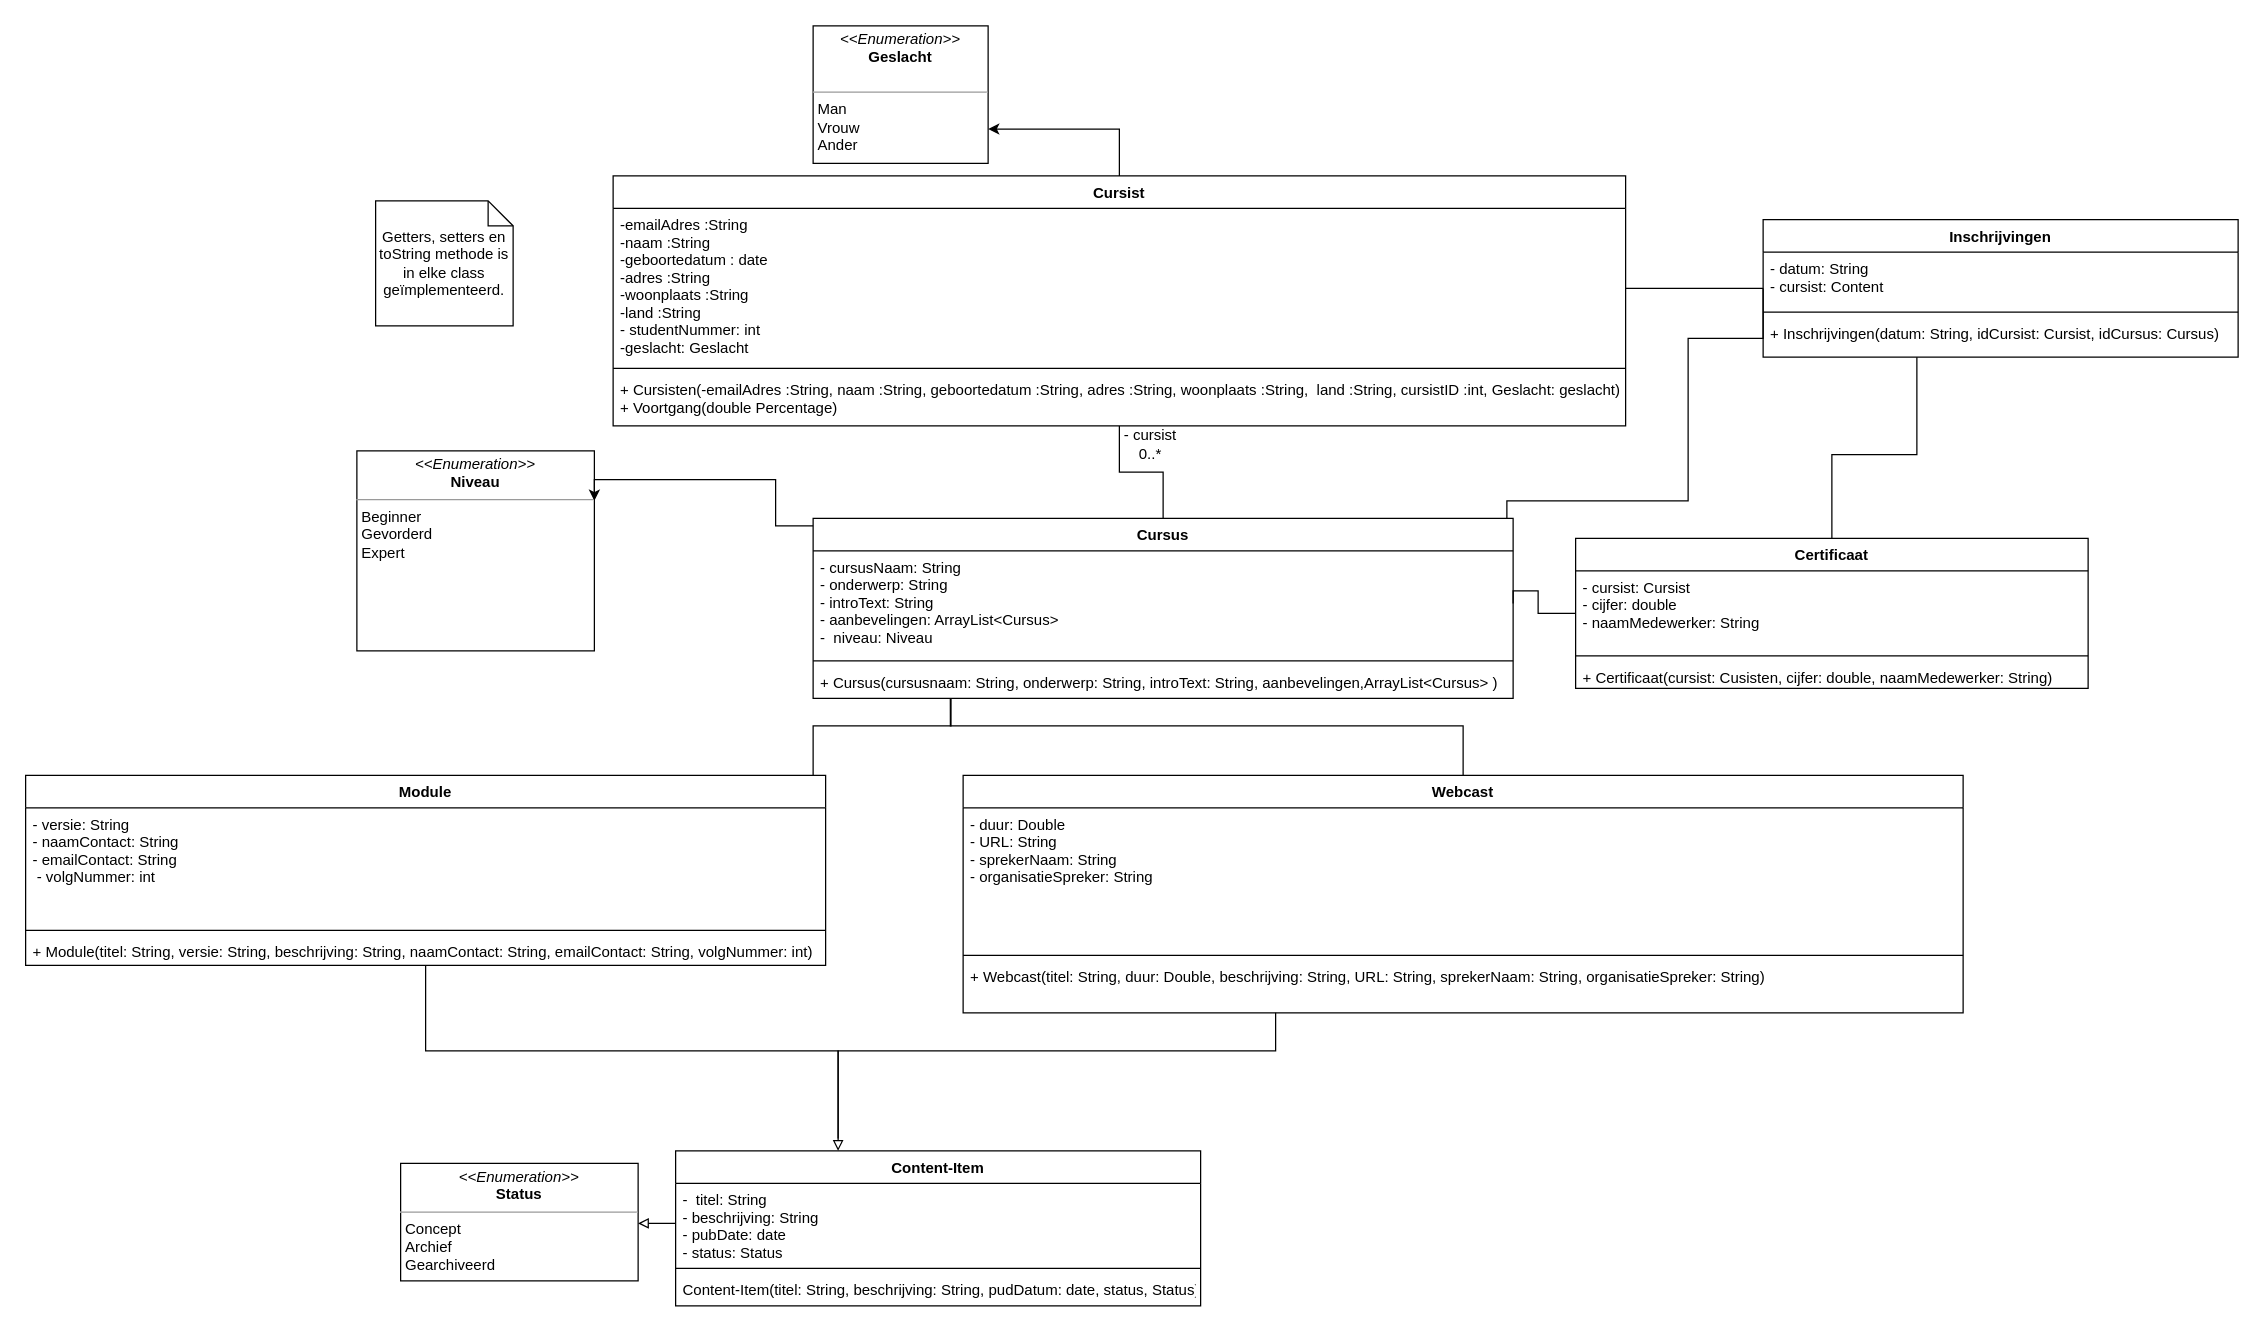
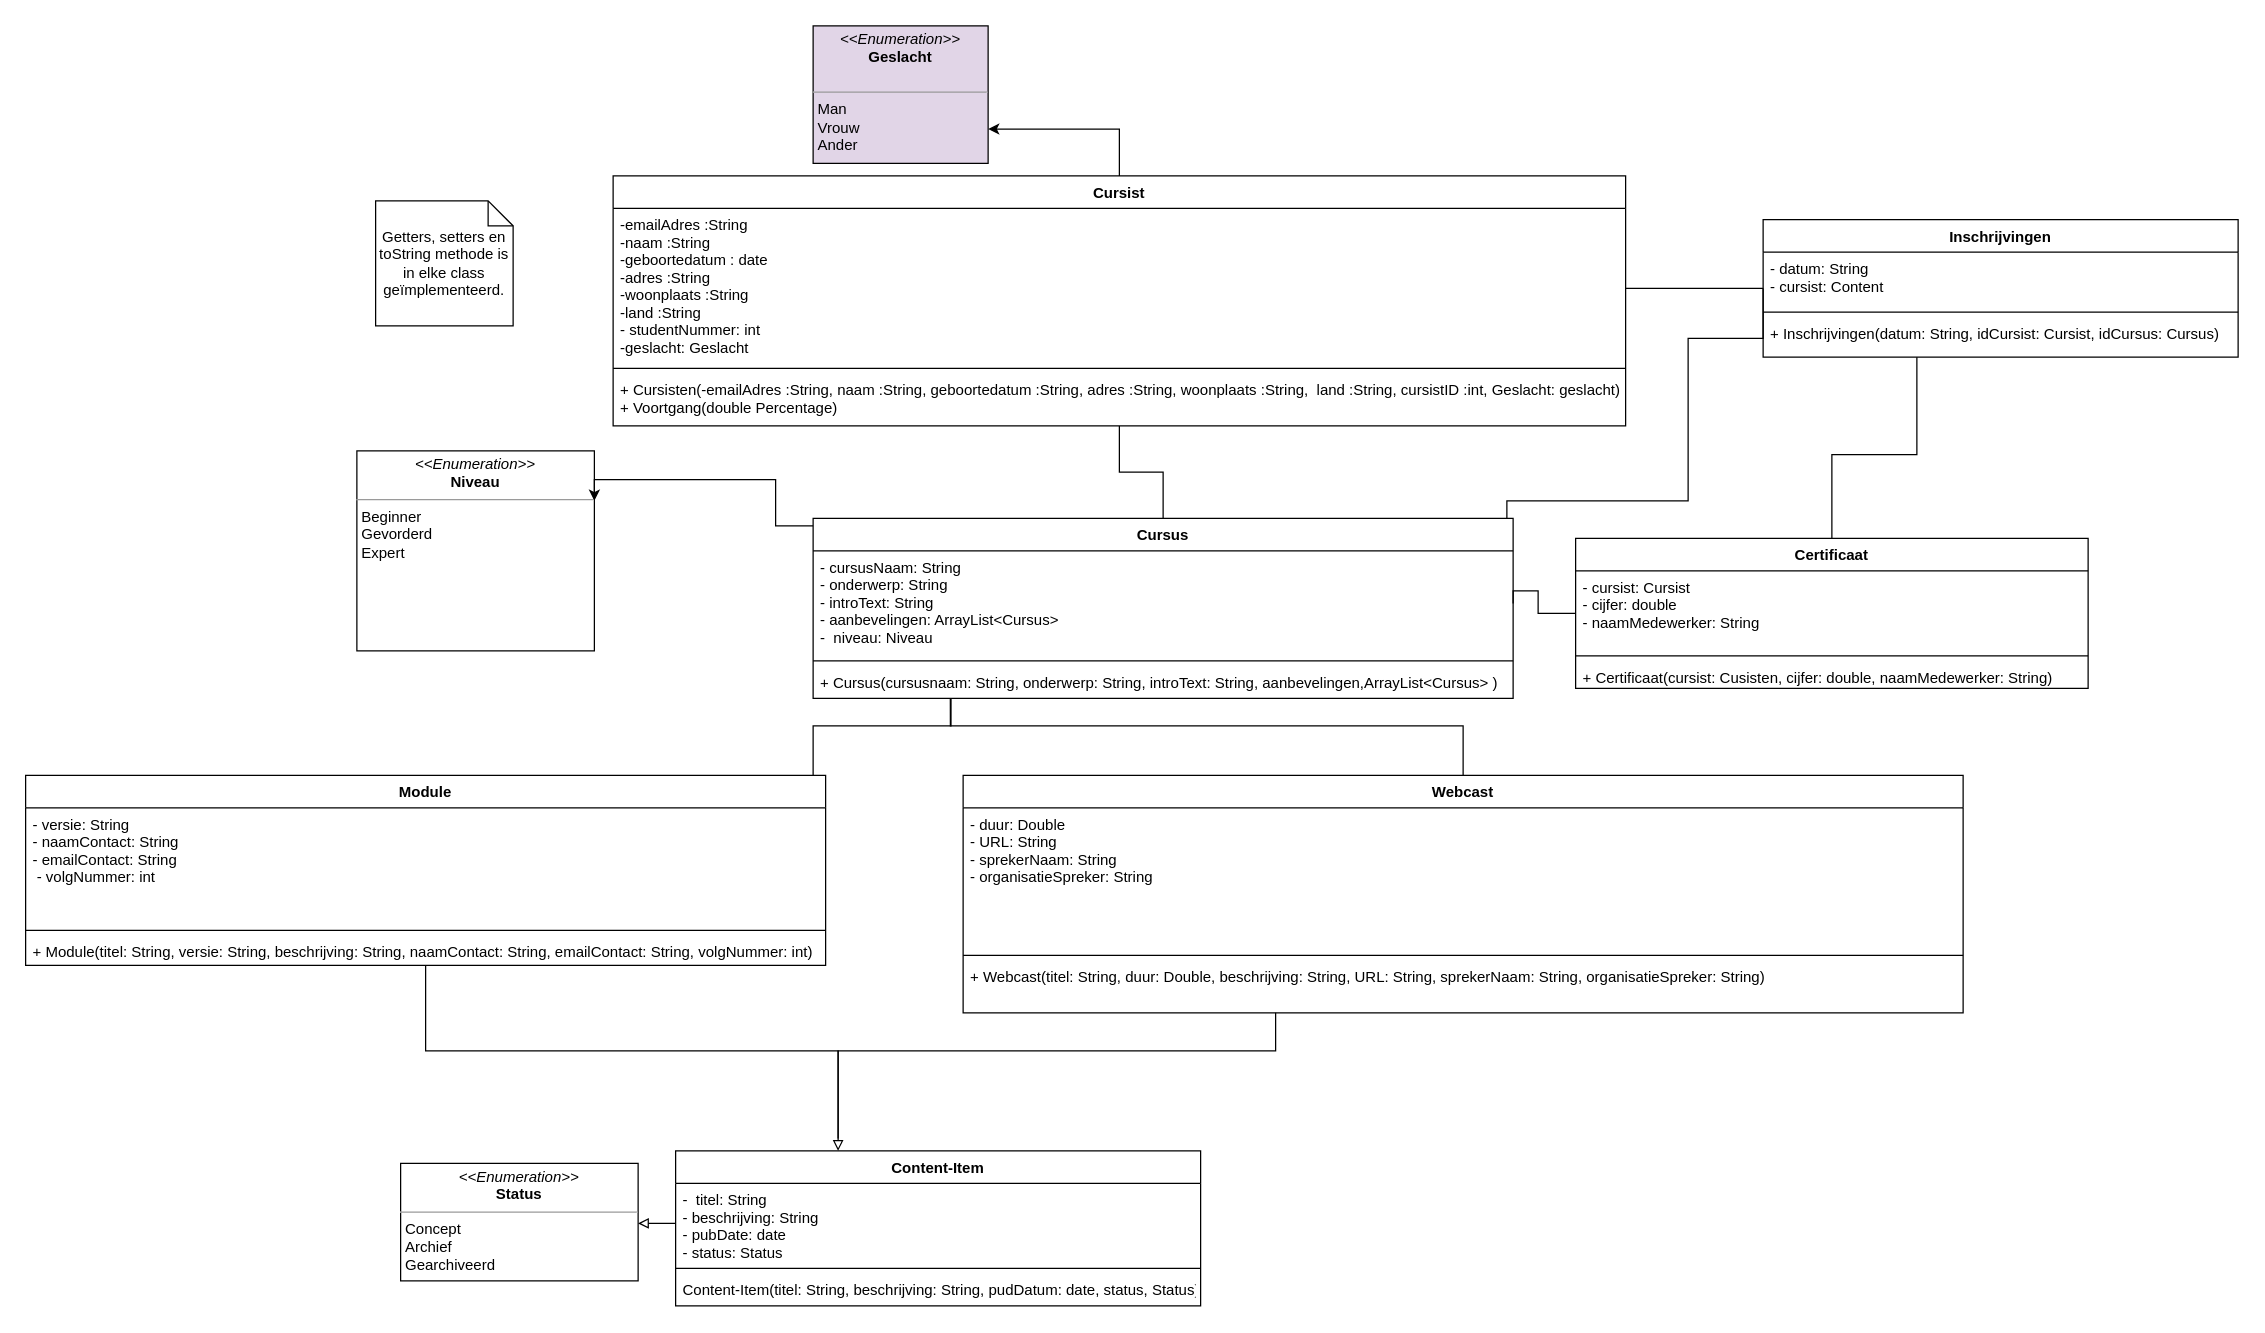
node "<<Enumeration>> Geslacht Man Vrouw Ander": fillcolor #ffffff -> #e1d5e7
node "- cursist 0..*": removed
